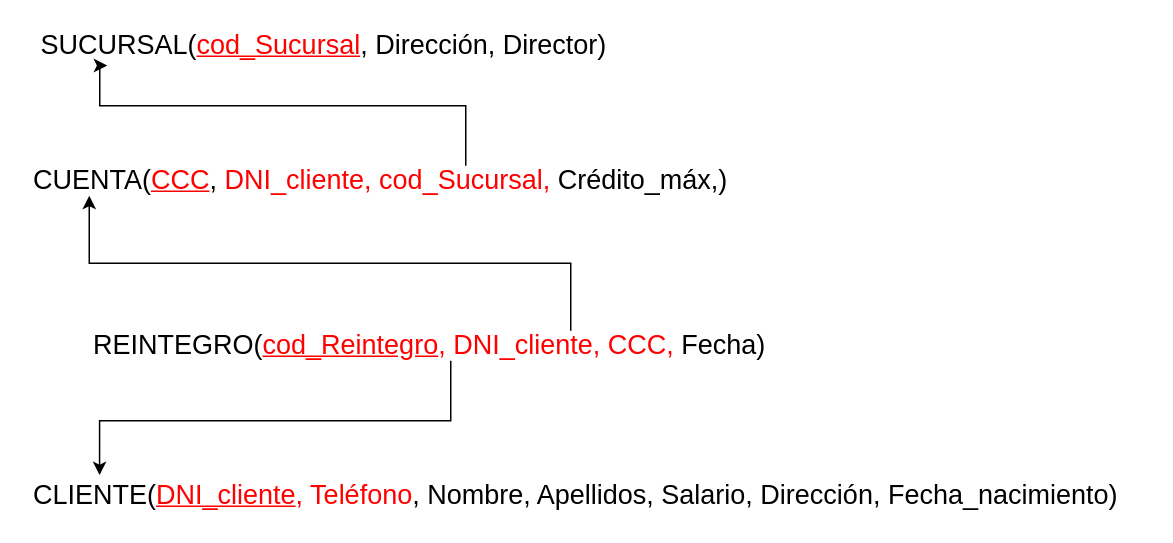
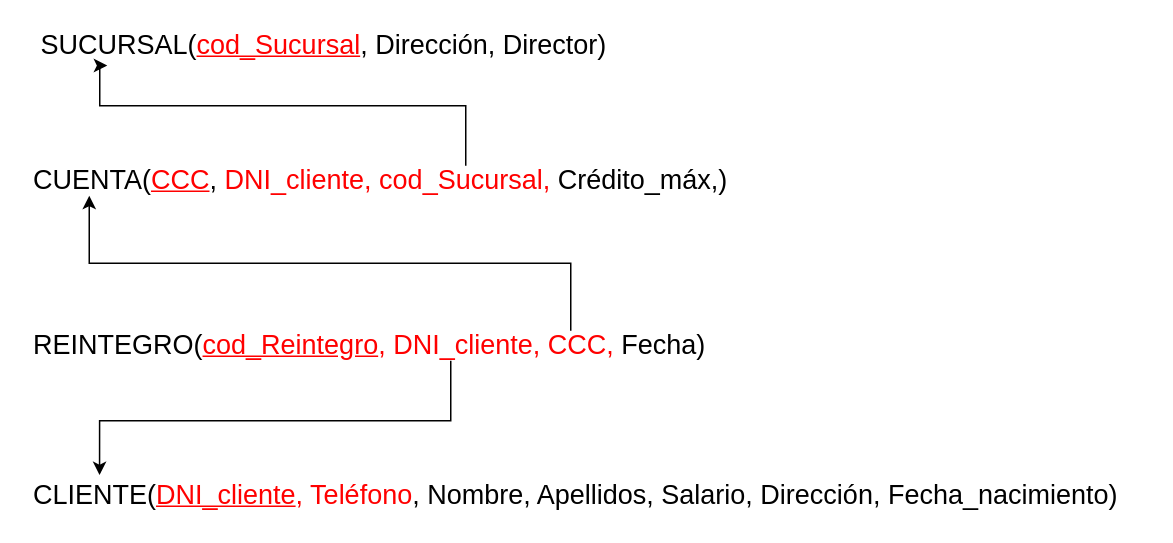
node "REINTEGRO(cod_Reintegro, DNI_cliente, CCC, Fecha)": moved (436, 346) -> (376, 346)
